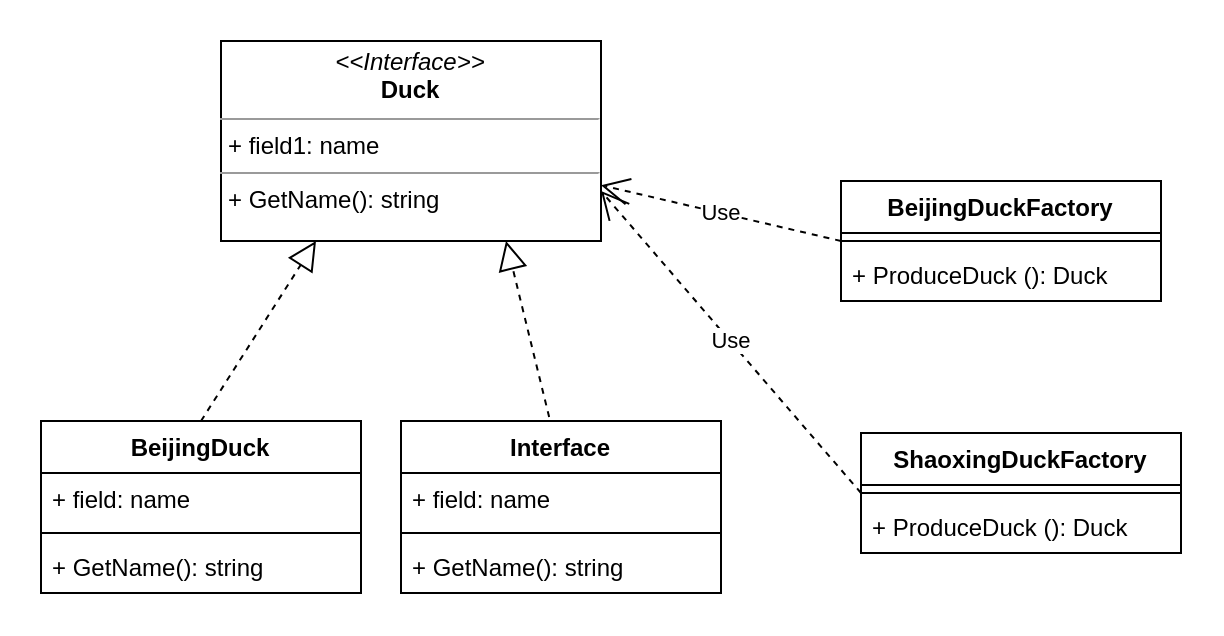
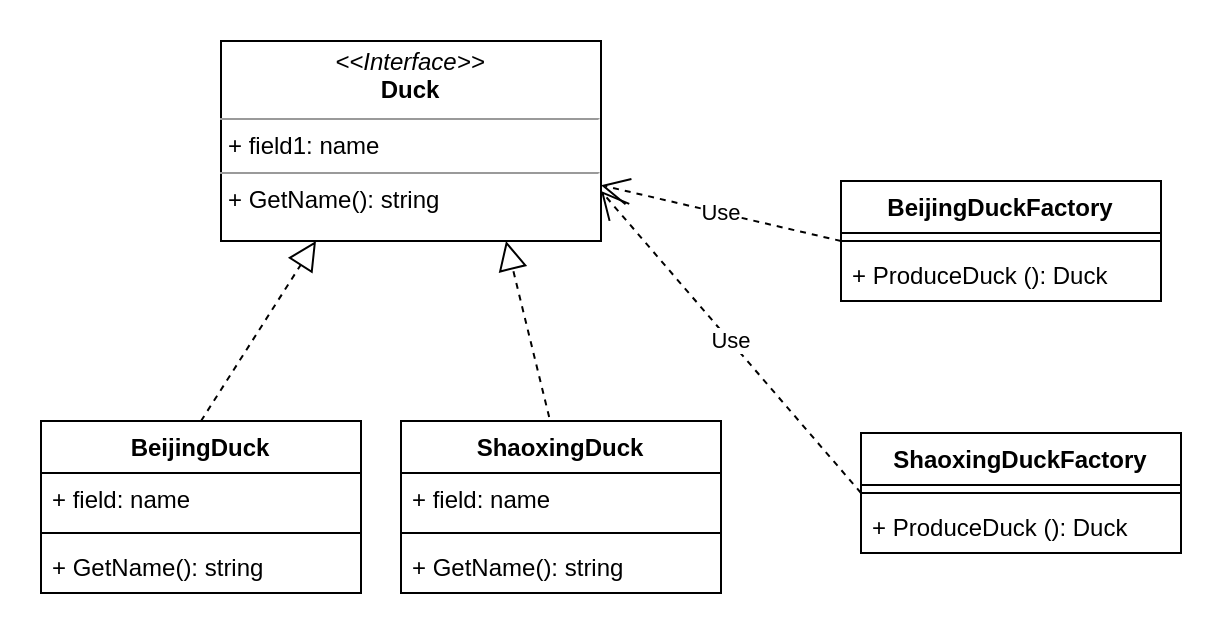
node "Interface": label "Interface" -> "ShaoxingDuck"
